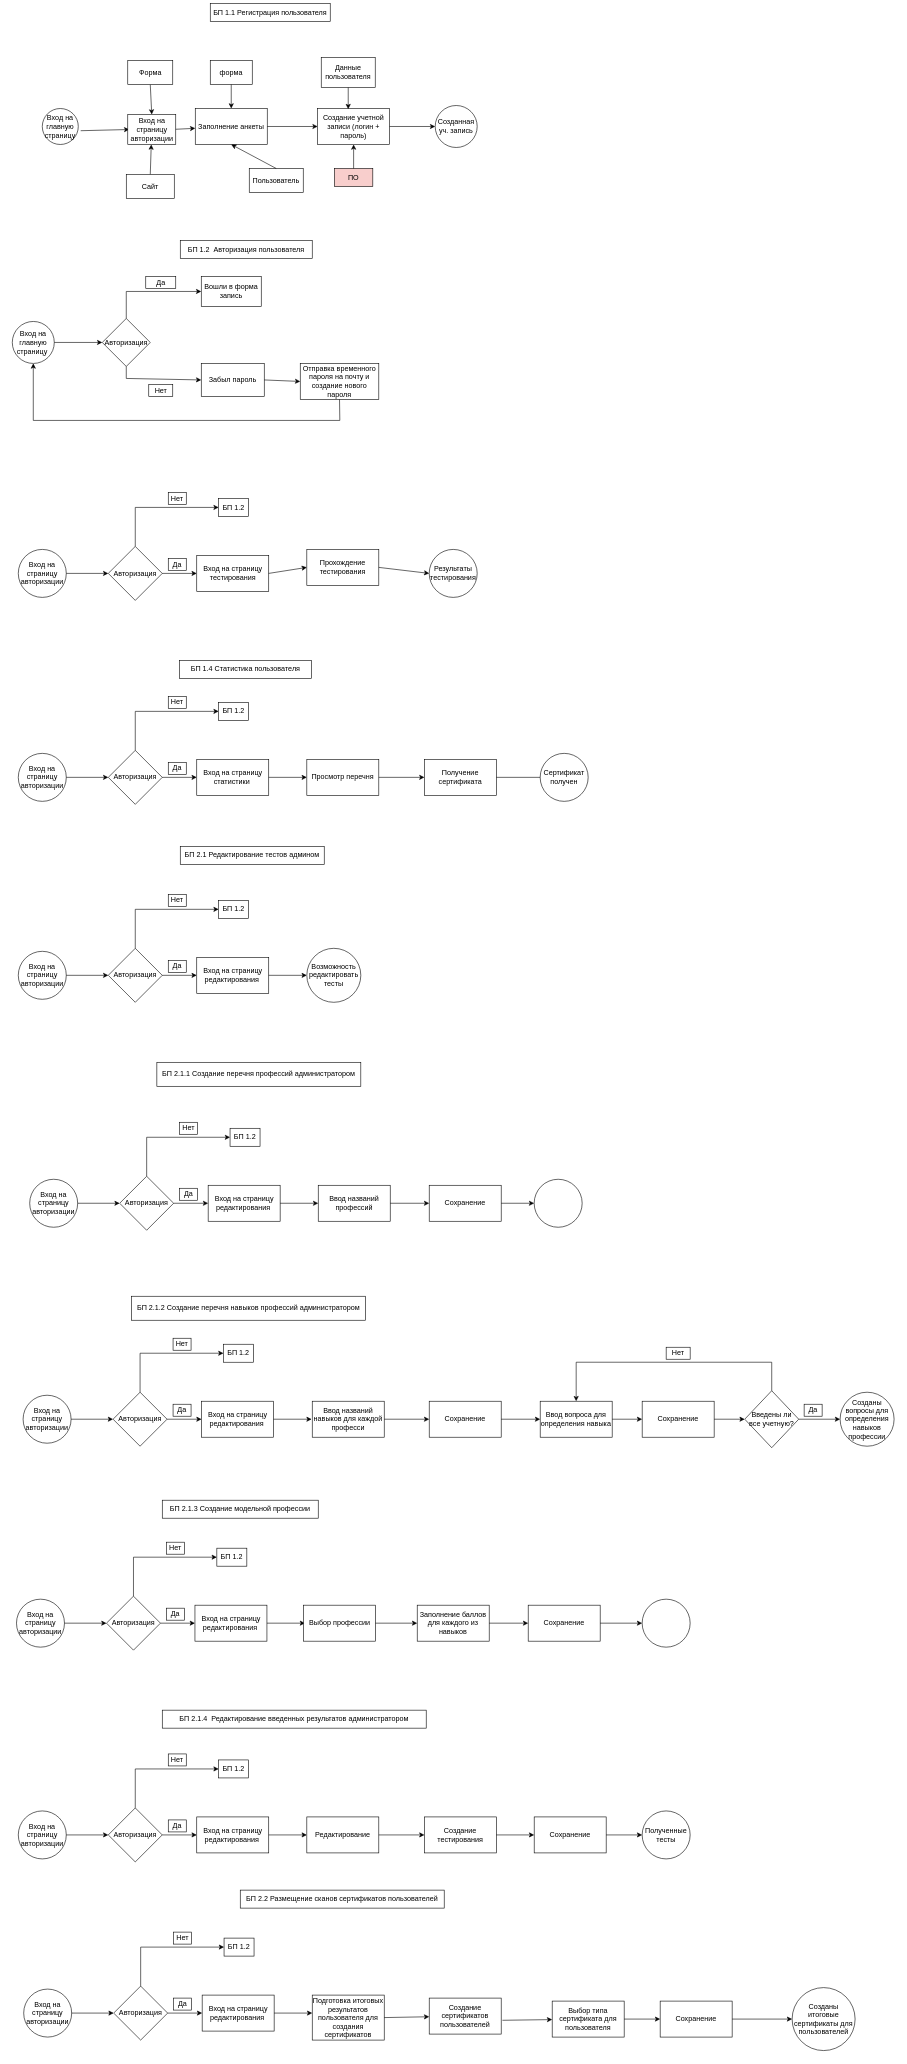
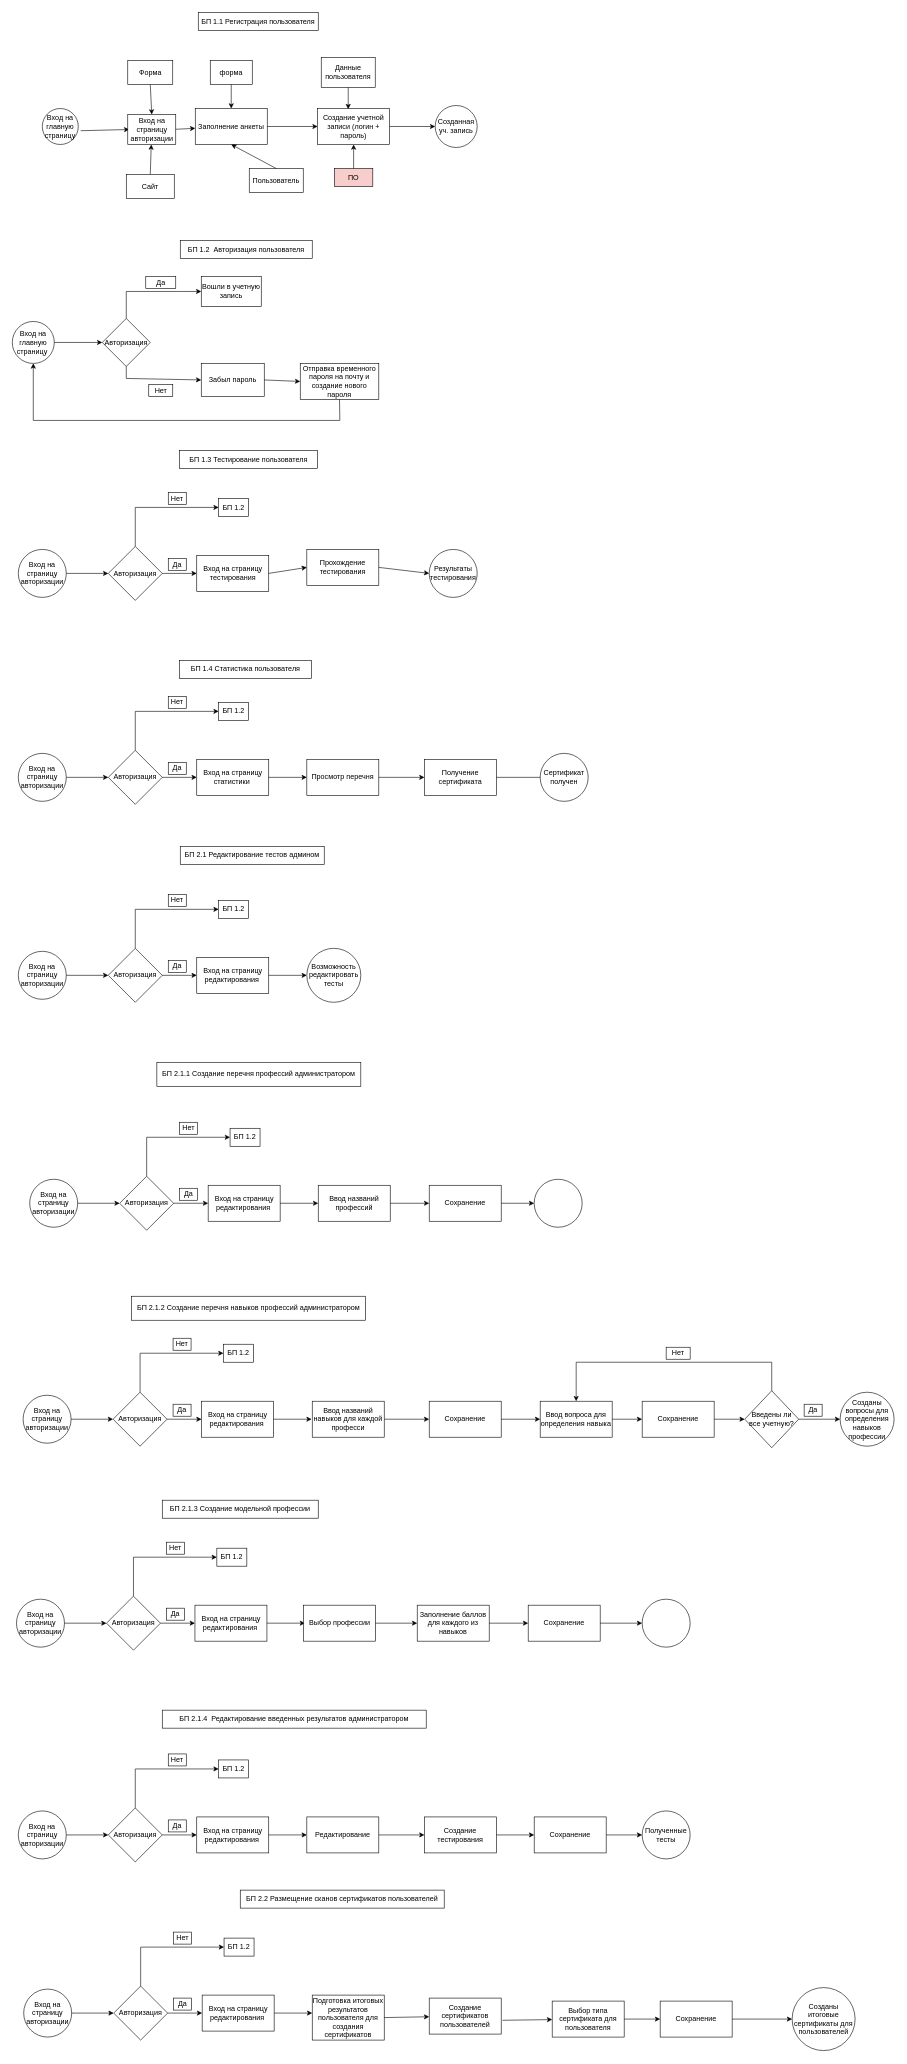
node "БП 1.1 Регистрация пользователя": moved (270, 12) -> (258, 21)
node "Вошли в форма запись": label "Вошли в форма запись" -> "Вошли в учетную запись"
node "БП 1.3 Тестирование пользователя": added
